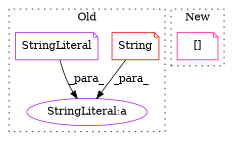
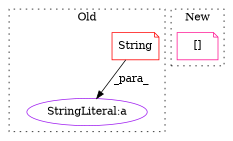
node "StringLiteral": removed
